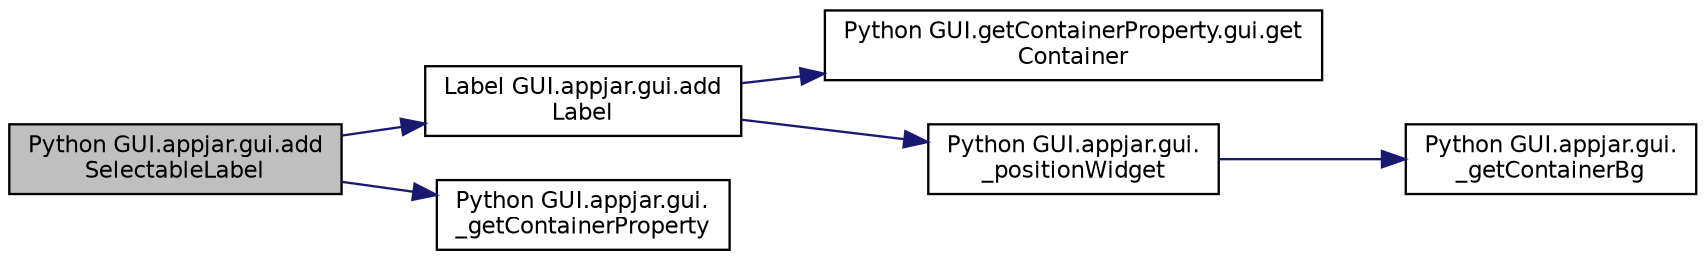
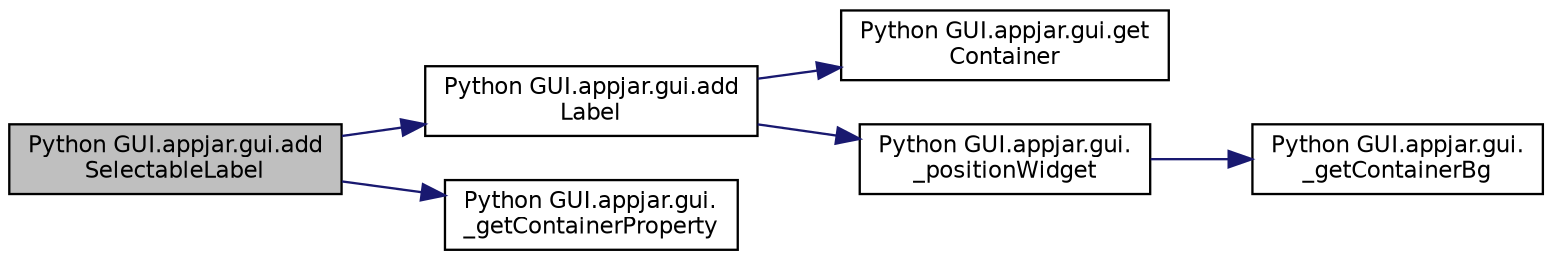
node "Python GUI.getContainerProperty.gui.get Container": label "Python GUI.getContainerProperty.gui.get Container" -> "Python GUI.appjar.gui.get Container"
node "Label GUI.appjar.gui.add Label": label "Label GUI.appjar.gui.add Label" -> "Python GUI.appjar.gui.add Label"
